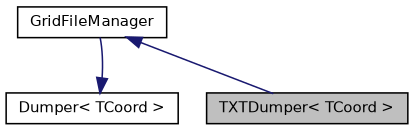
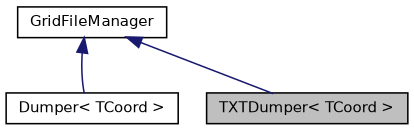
edge "GridFileManager" -> "Dumper< TCoord >": reversed
